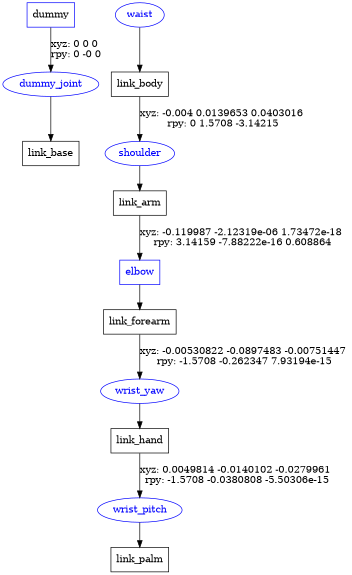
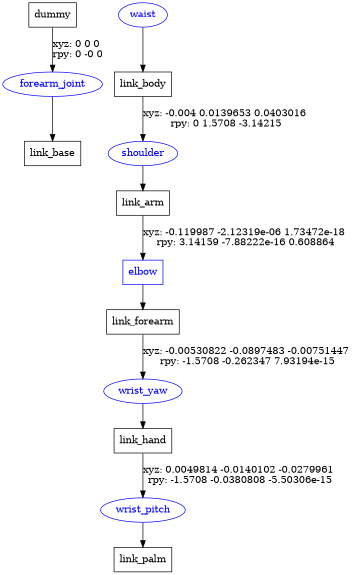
node "dummy": color blue -> black
node "dummy_joint": label "dummy_joint" -> "forearm_joint"
